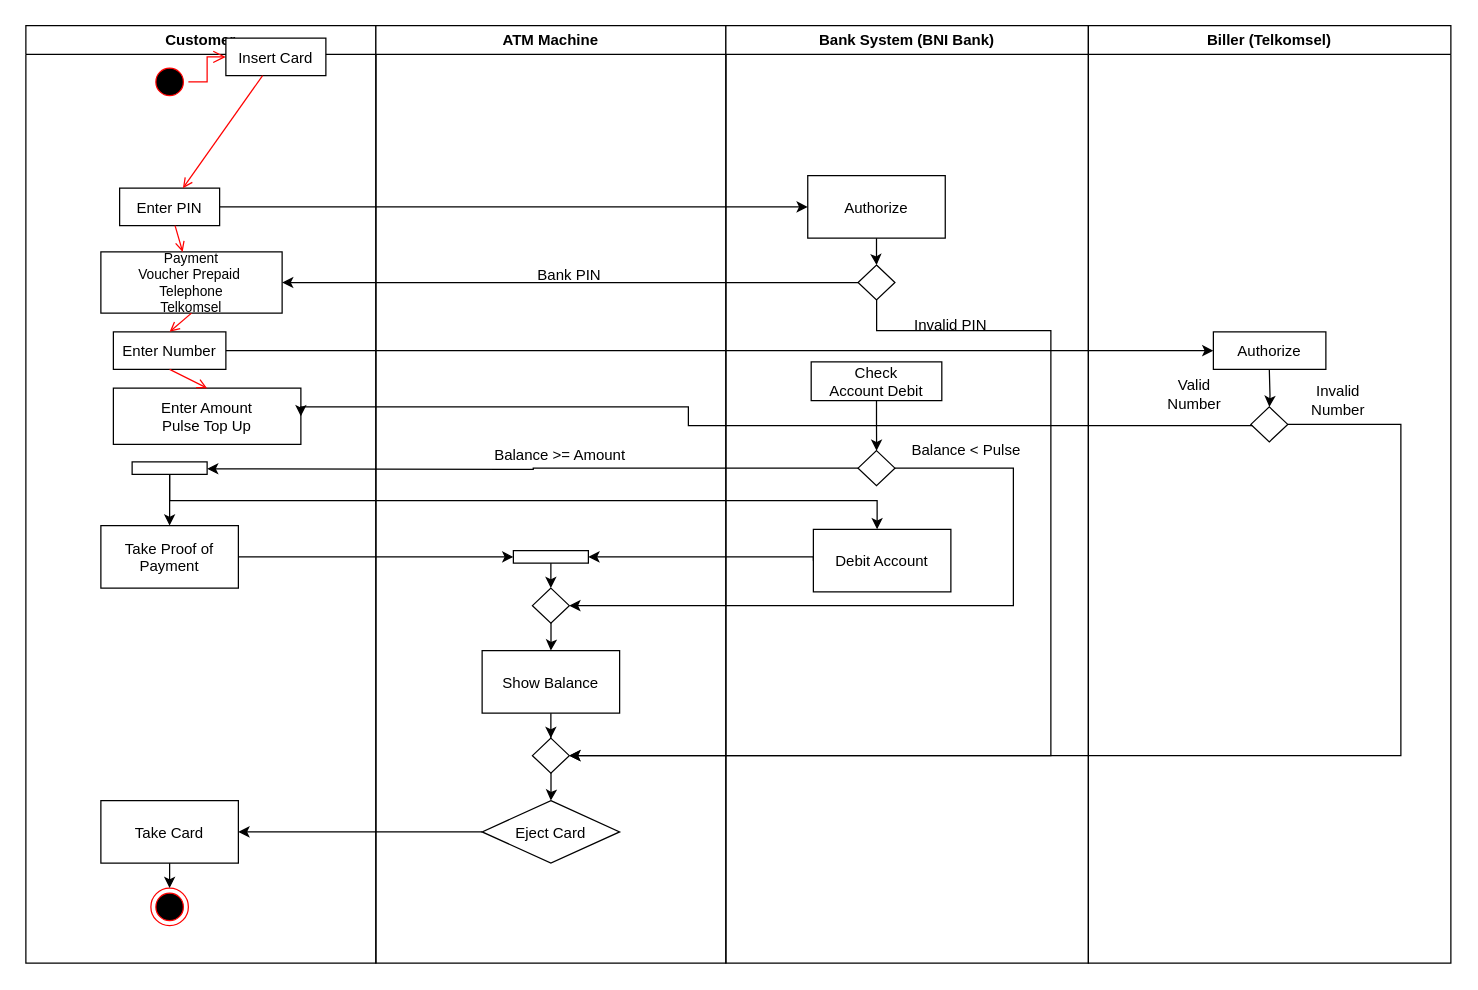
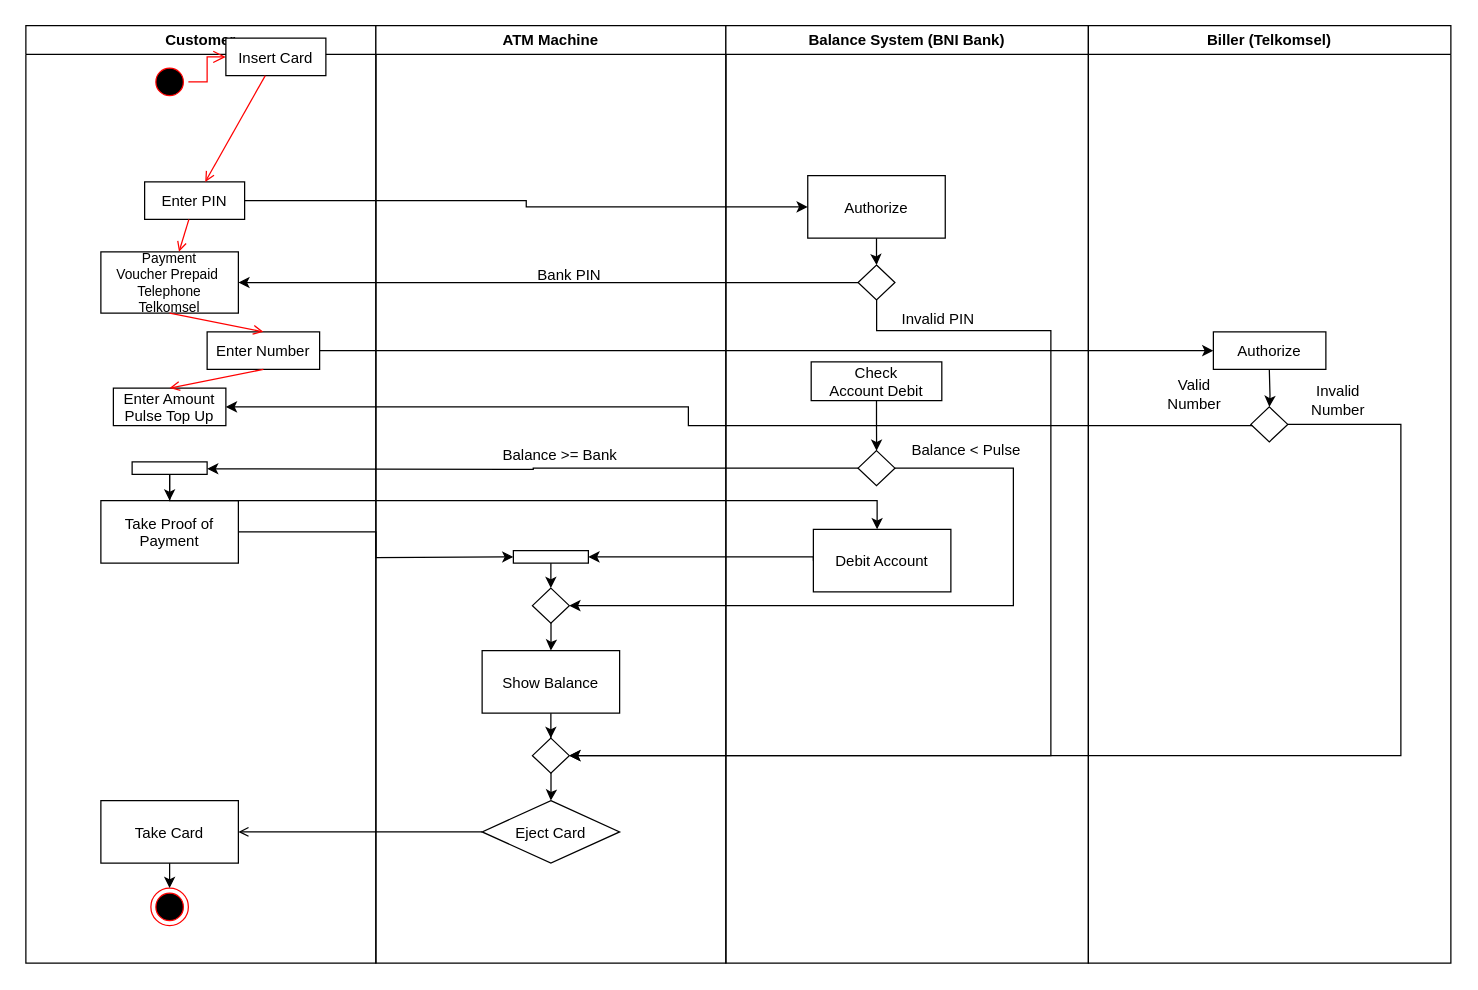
node "Bank System (BNI Bank)": label "Bank System (BNI Bank)" -> "Balance System (BNI Bank)"
node "Enter PIN": moved (169, 207) -> (194, 201)
node "Payment Voucher Prepaid Telephone Telkomsel": size 181x61 -> 138x61
node "Invalid PIN": moved (951, 326) -> (938, 319)
node "Enter Number": moved (169, 351) -> (263, 351)
node "Enter Amount Pulse Top Up": size 188x56 -> 113x38
node "Balance >= Amount": label "Balance >= Amount" -> "Balance >= Bank"
node "Take Proof of Payment": moved (169, 557) -> (169, 532)
edge "Eject Card" -> "Take Card": arrowhead classic -> open
